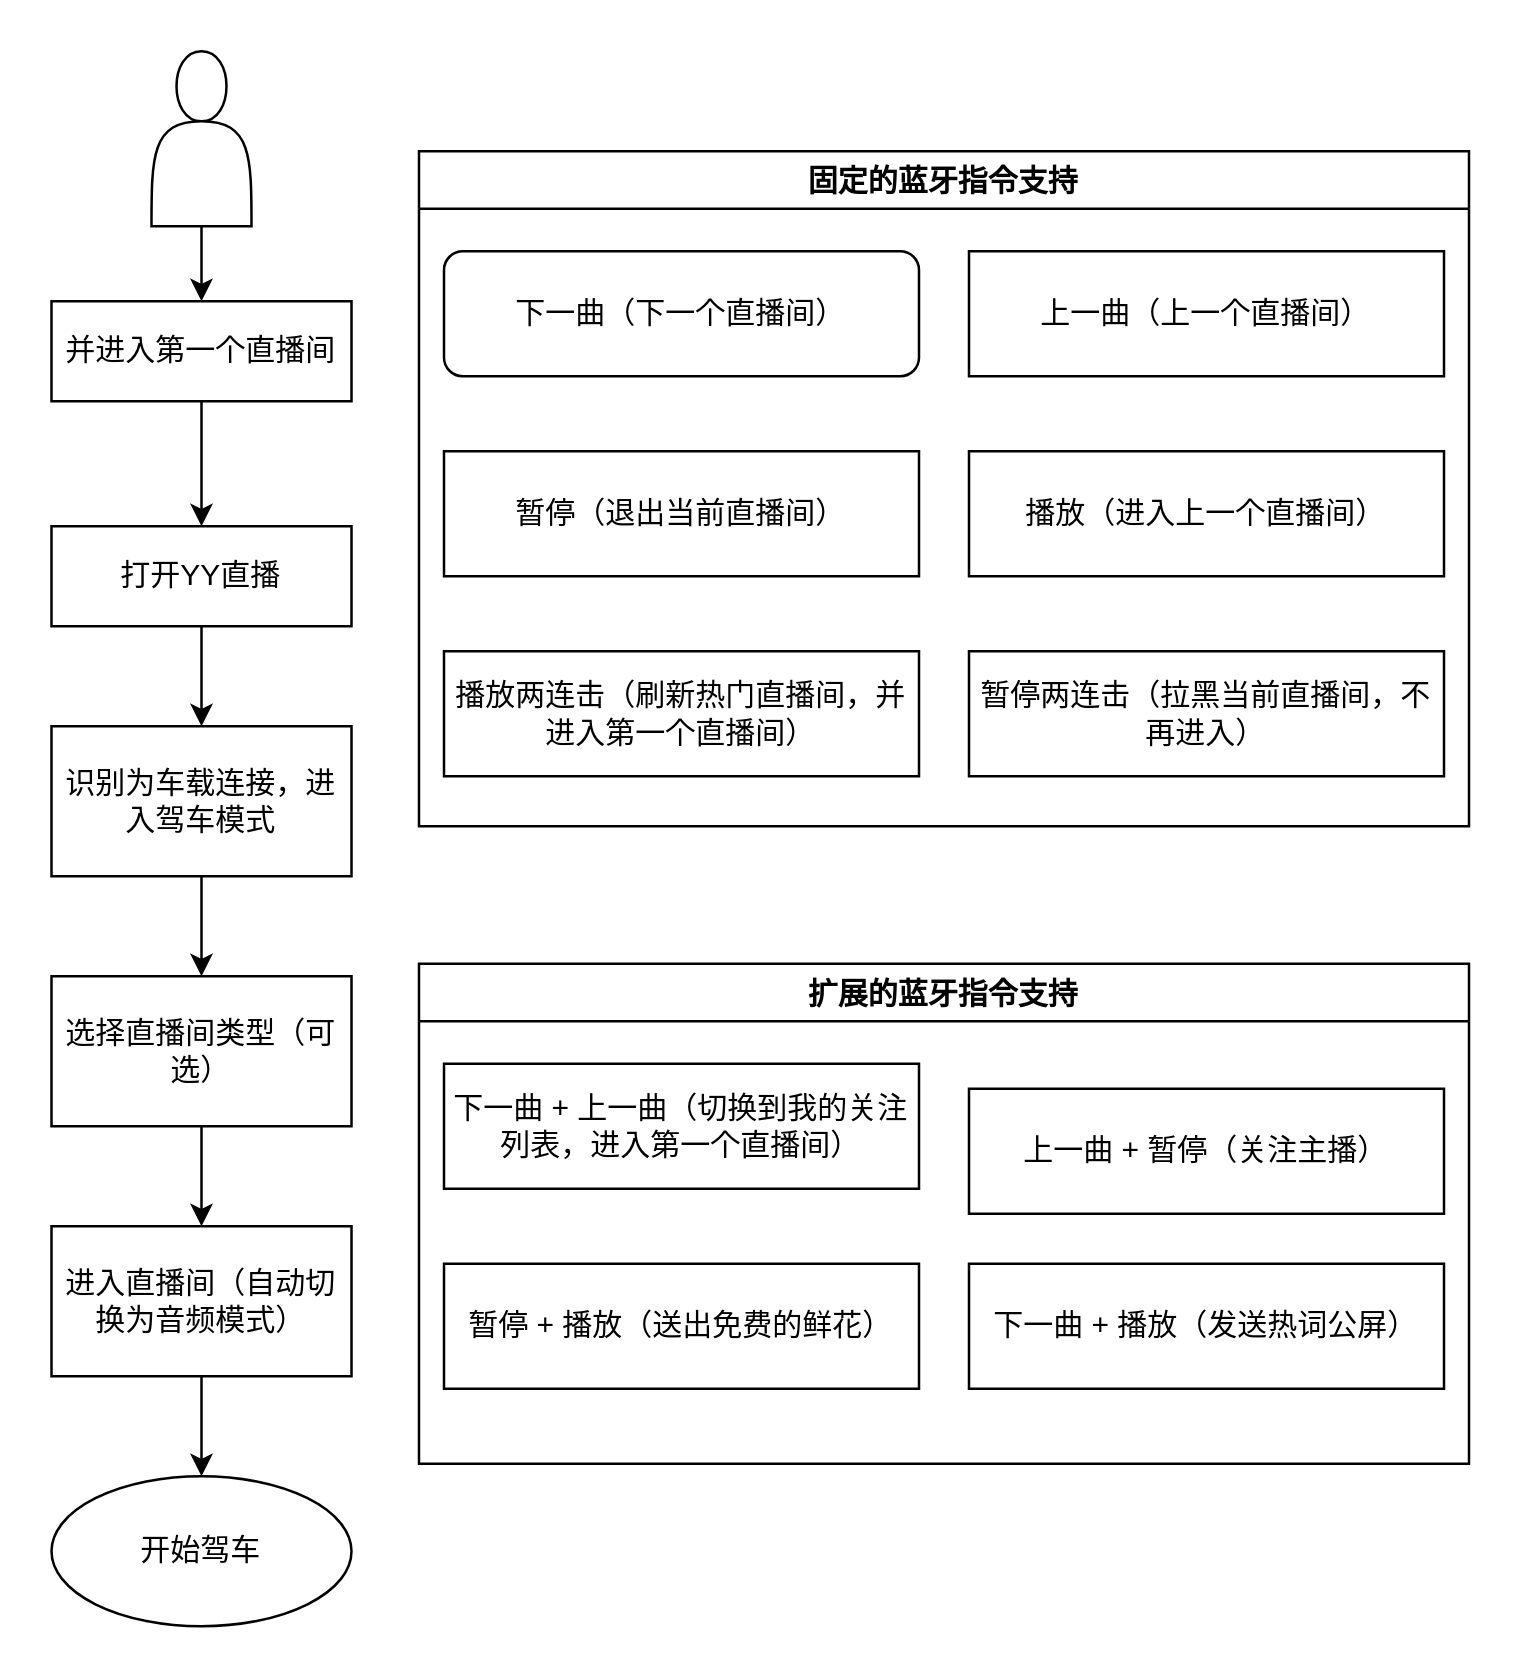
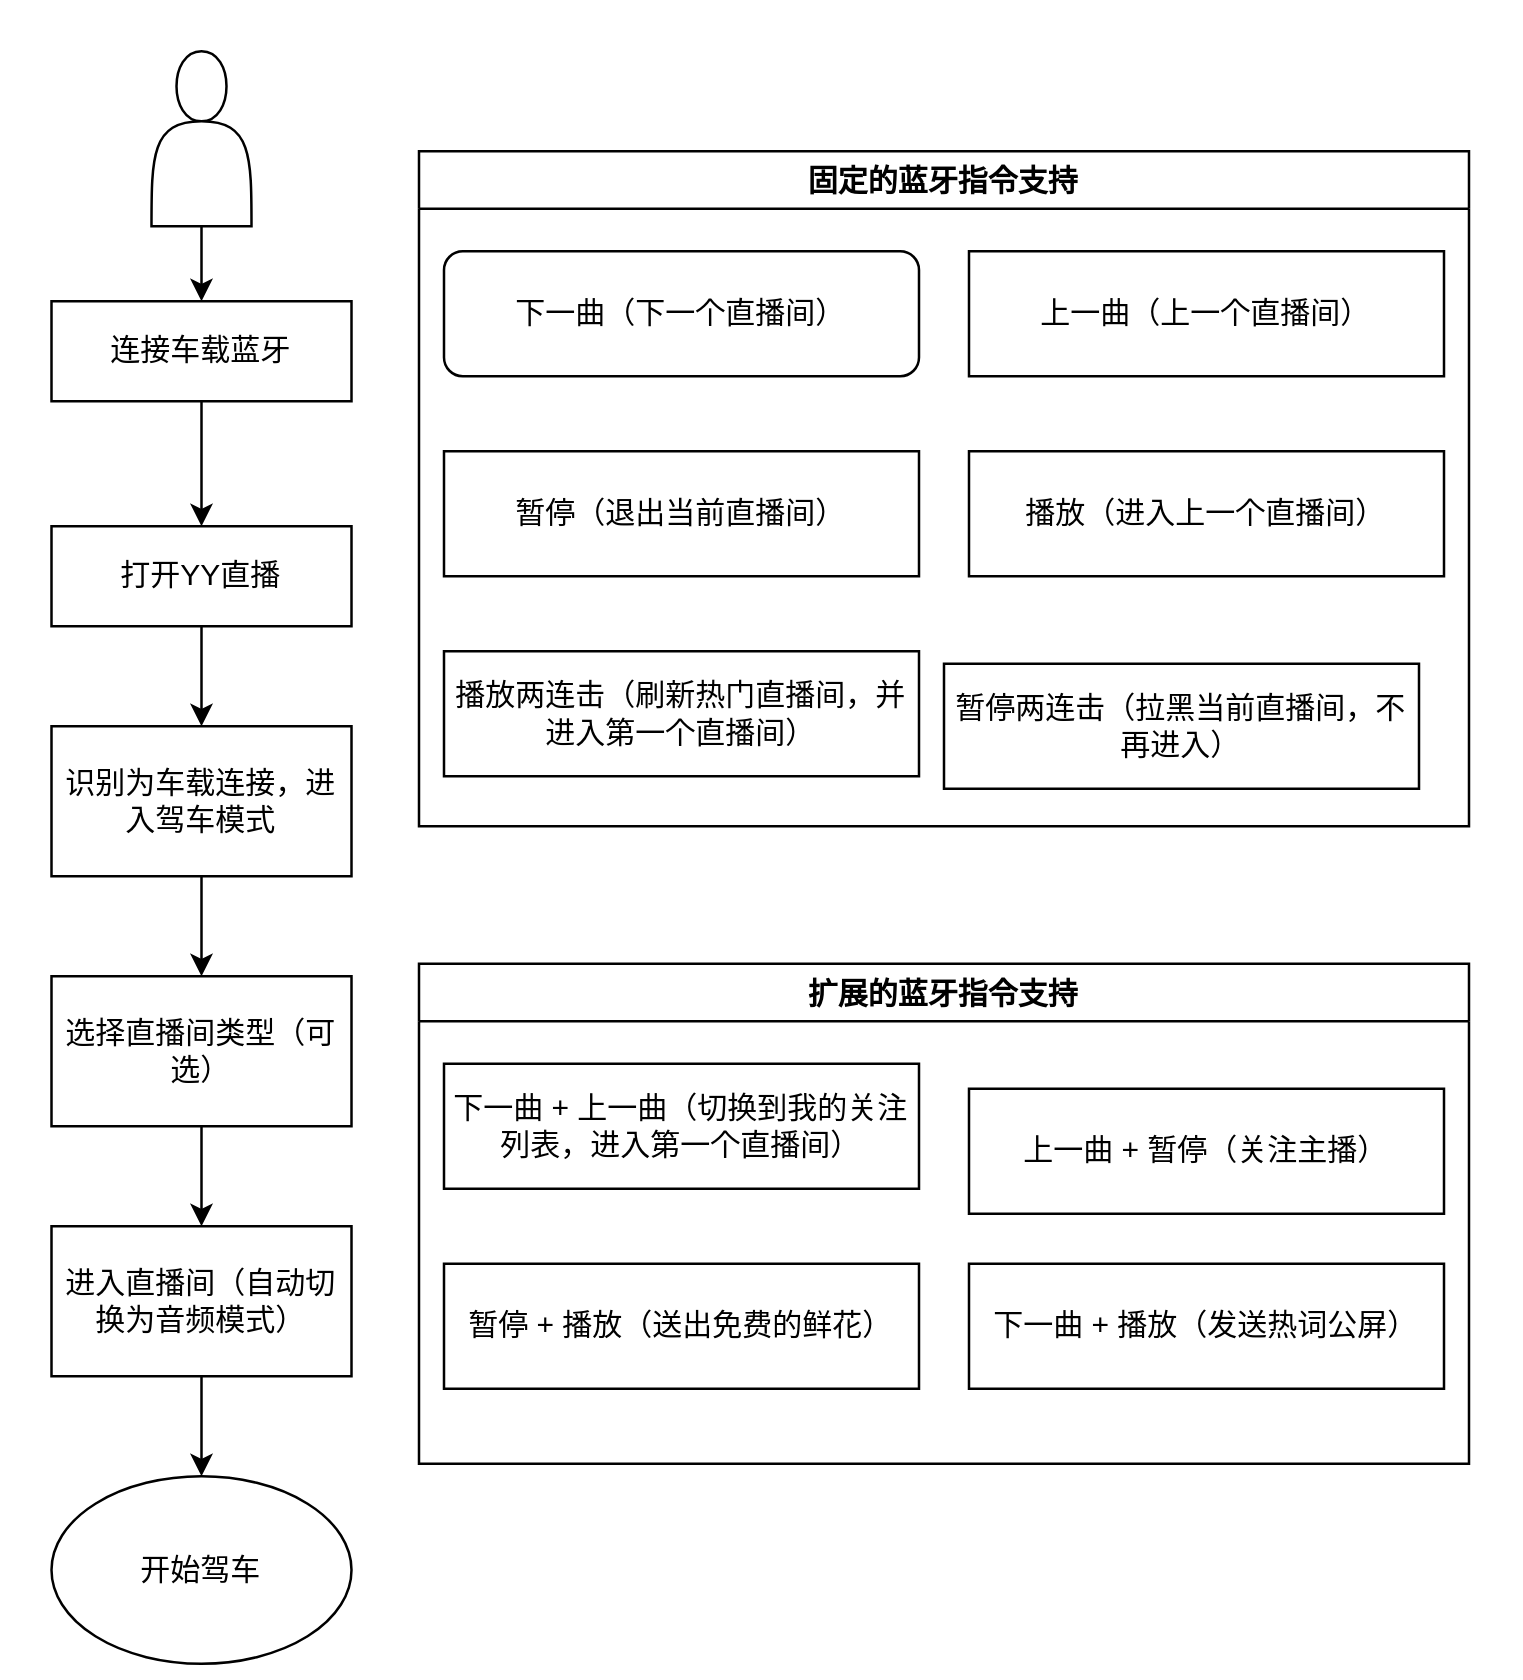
node "并进入第一个直播间": label "并进入第一个直播间" -> "连接车载蓝牙"
node "暂停两连击（拉黑当前直播间，不再进入）": moved (1206, 714) -> (1181, 726)
node "开始驾车": size 300x150 -> 300x188
